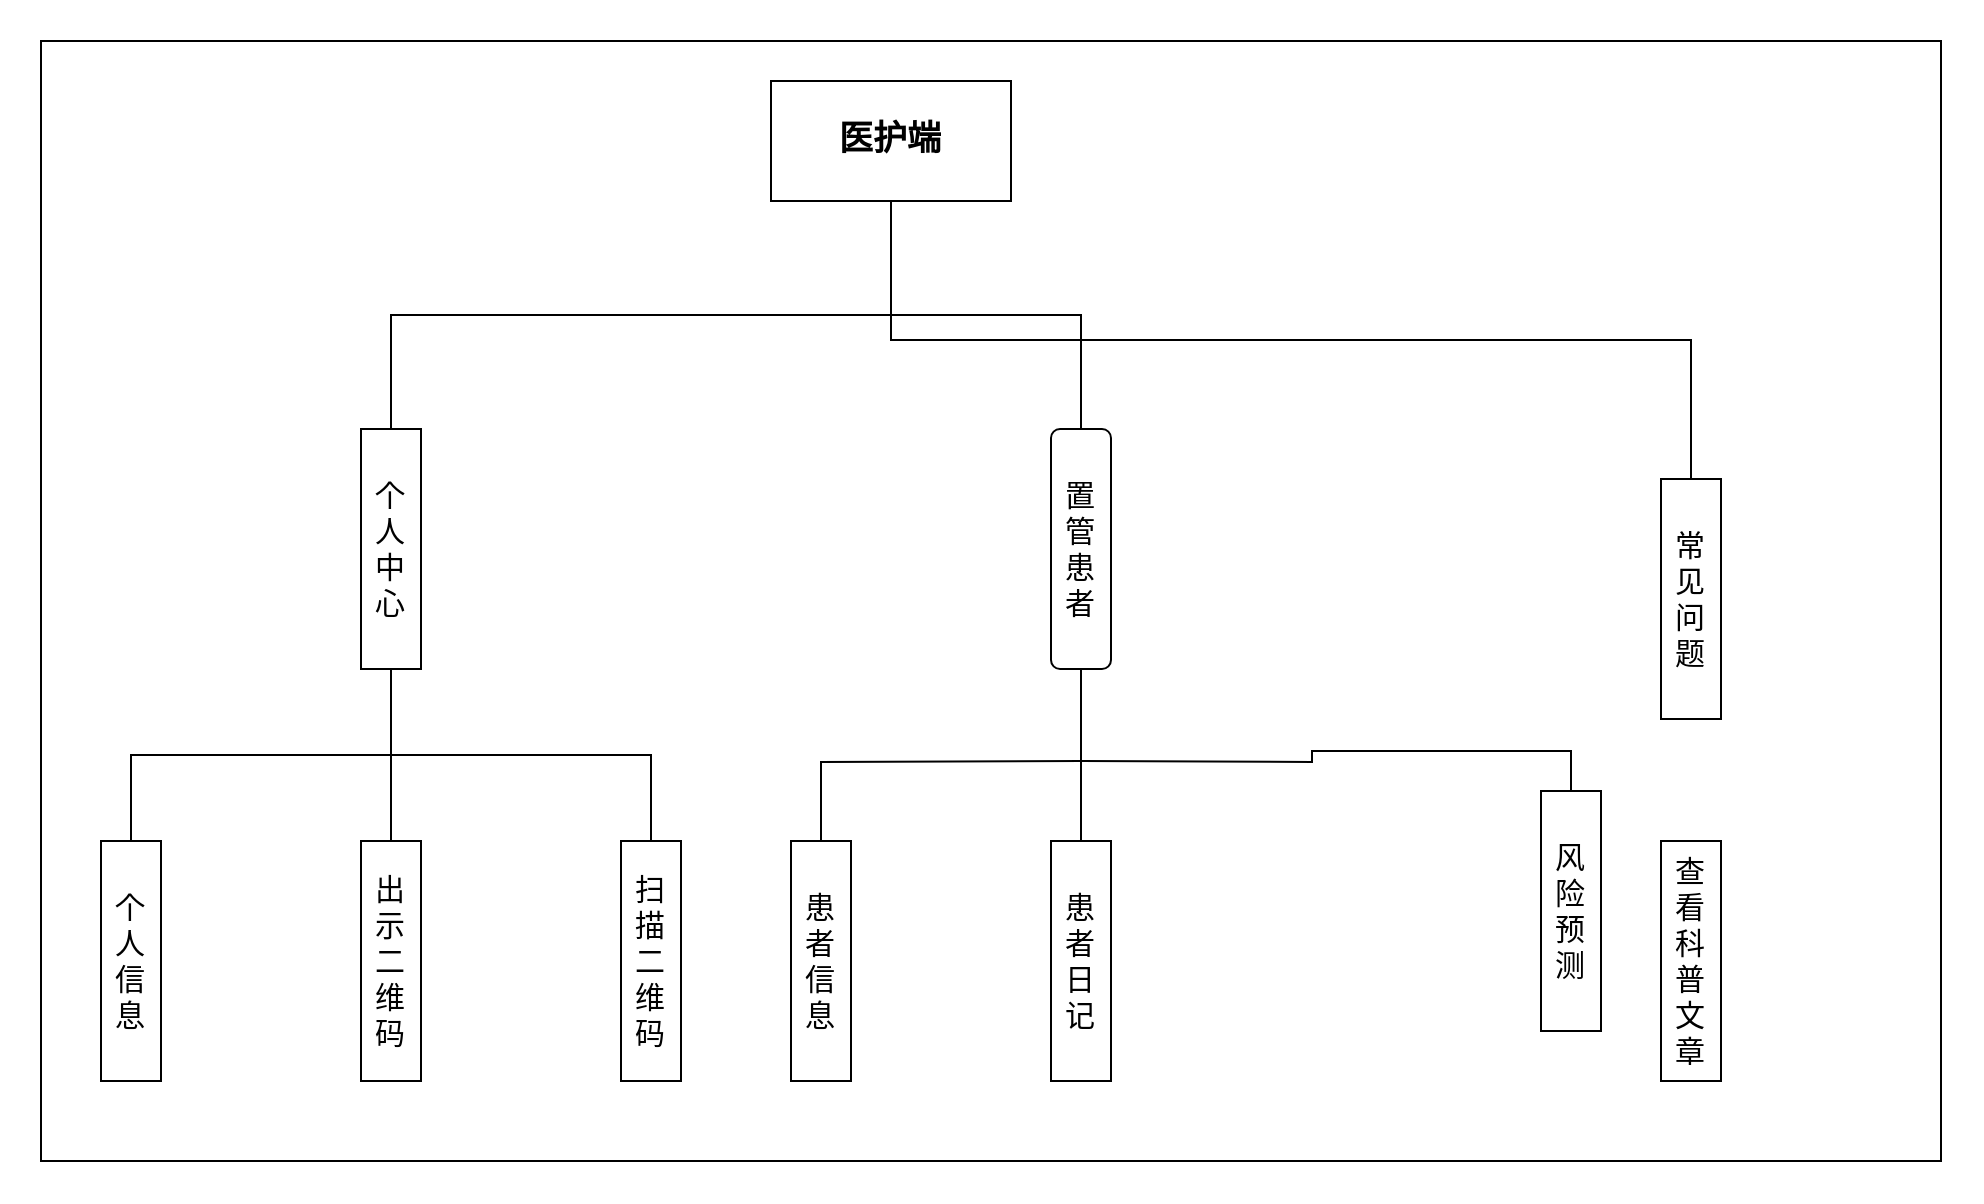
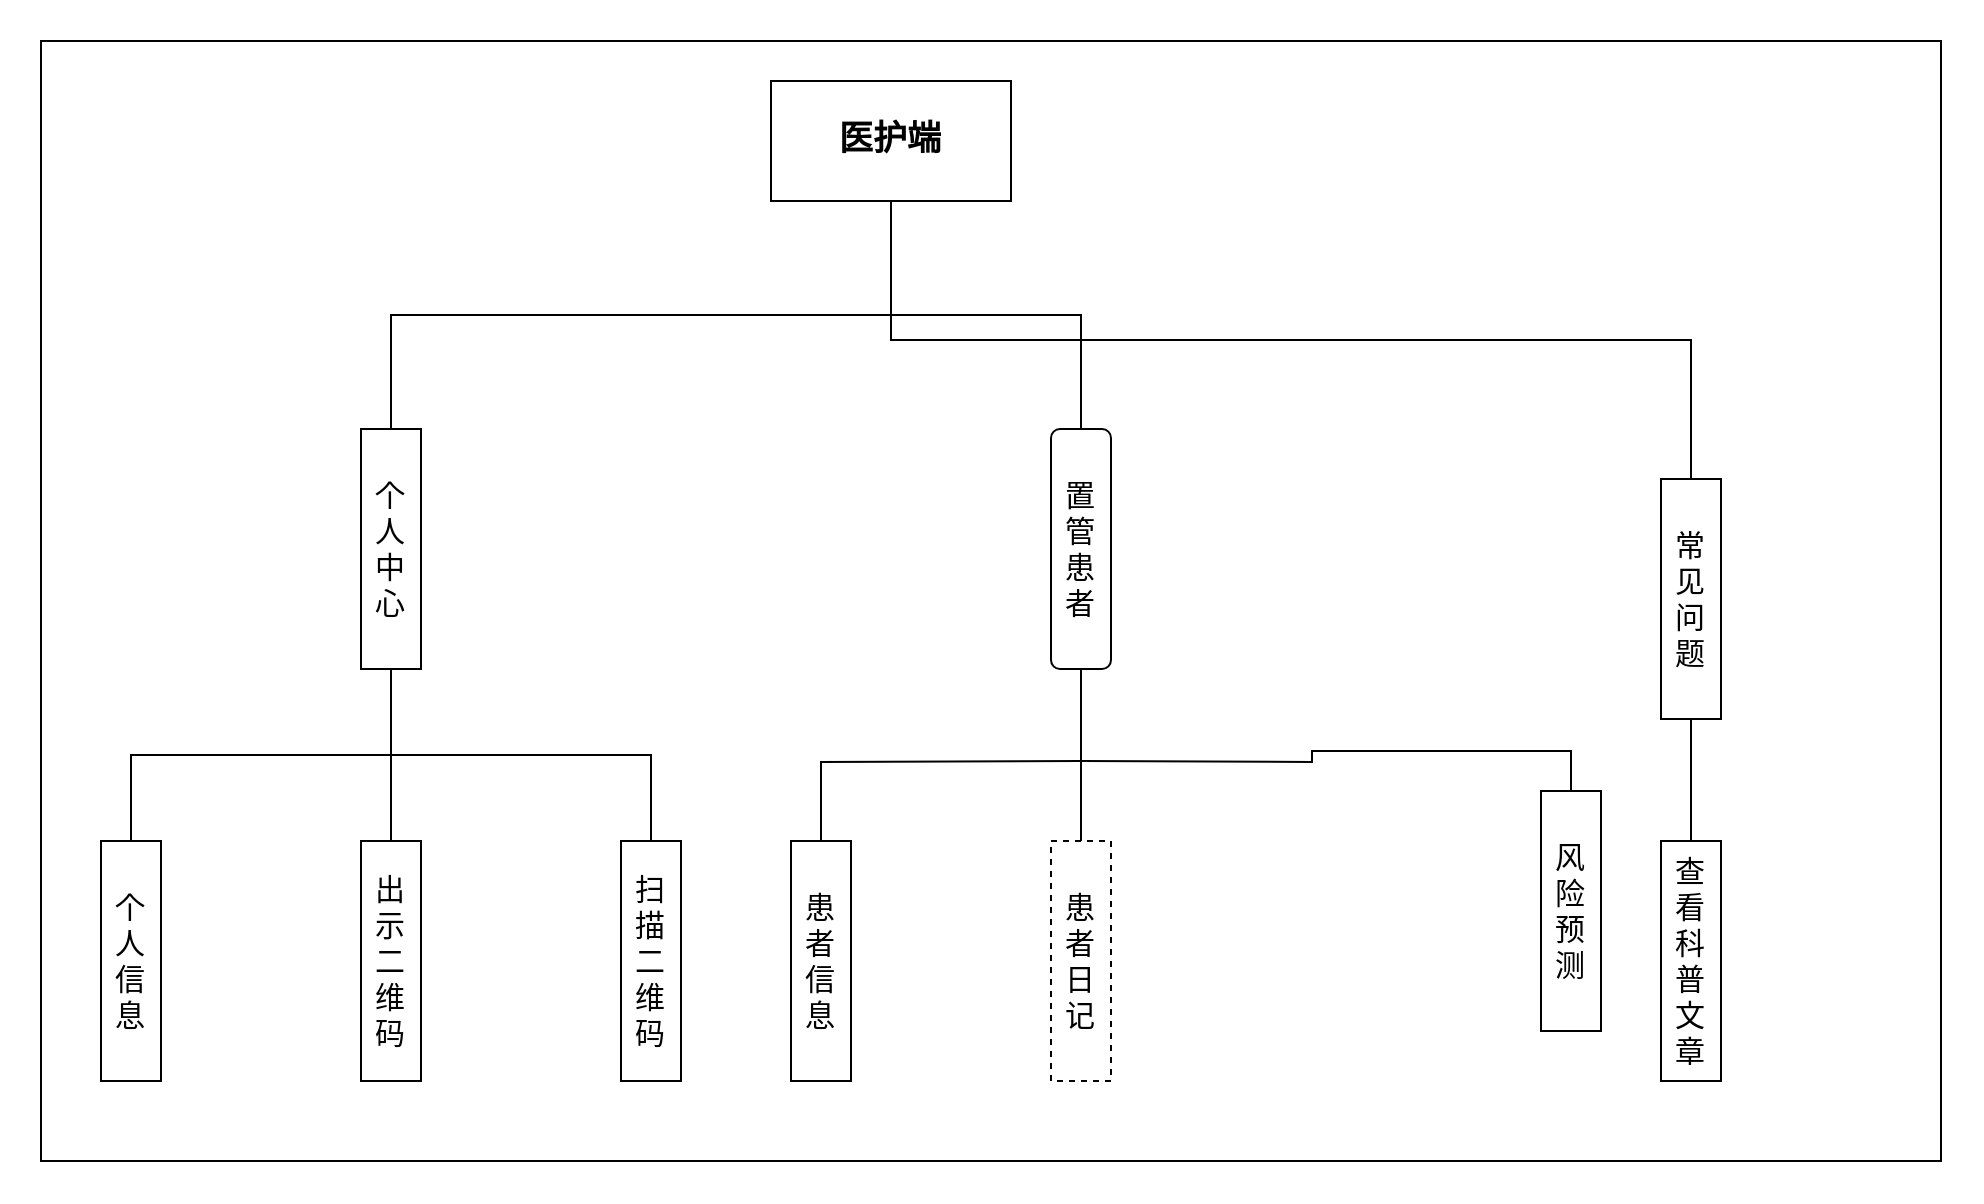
edge "常见问题" -- "查看科普文章": added
node "患者日记": style solid -> dashed
